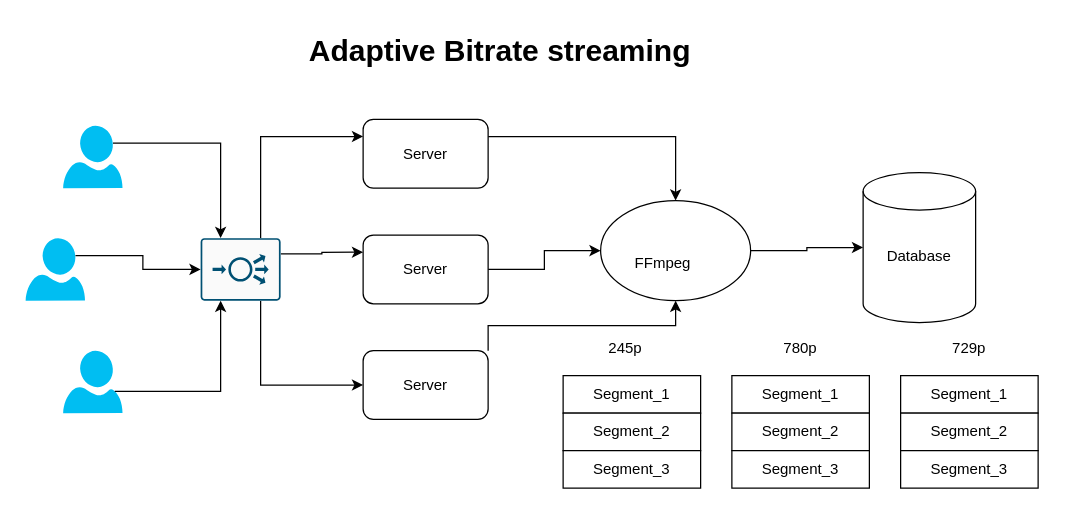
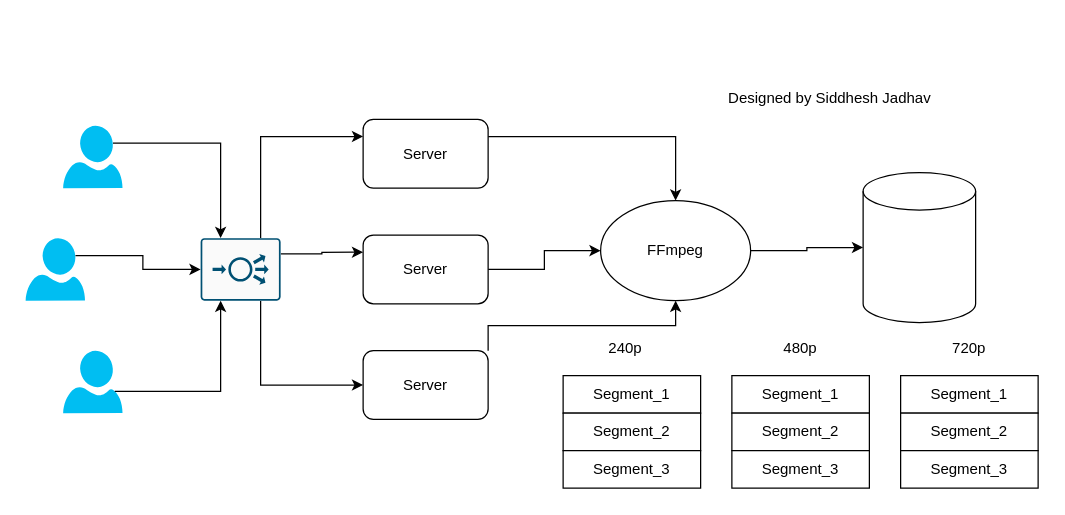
node "Adaptive Bitrate streaming": removed
node "Designed by Siddhesh Jadhav": added
node "Database": removed
node "FFmpeg": moved (663, 263) -> (676, 251)
node "245p": label "245p" -> "240p"
node "780p": label "780p" -> "480p"
node "729p": label "729p" -> "720p"
